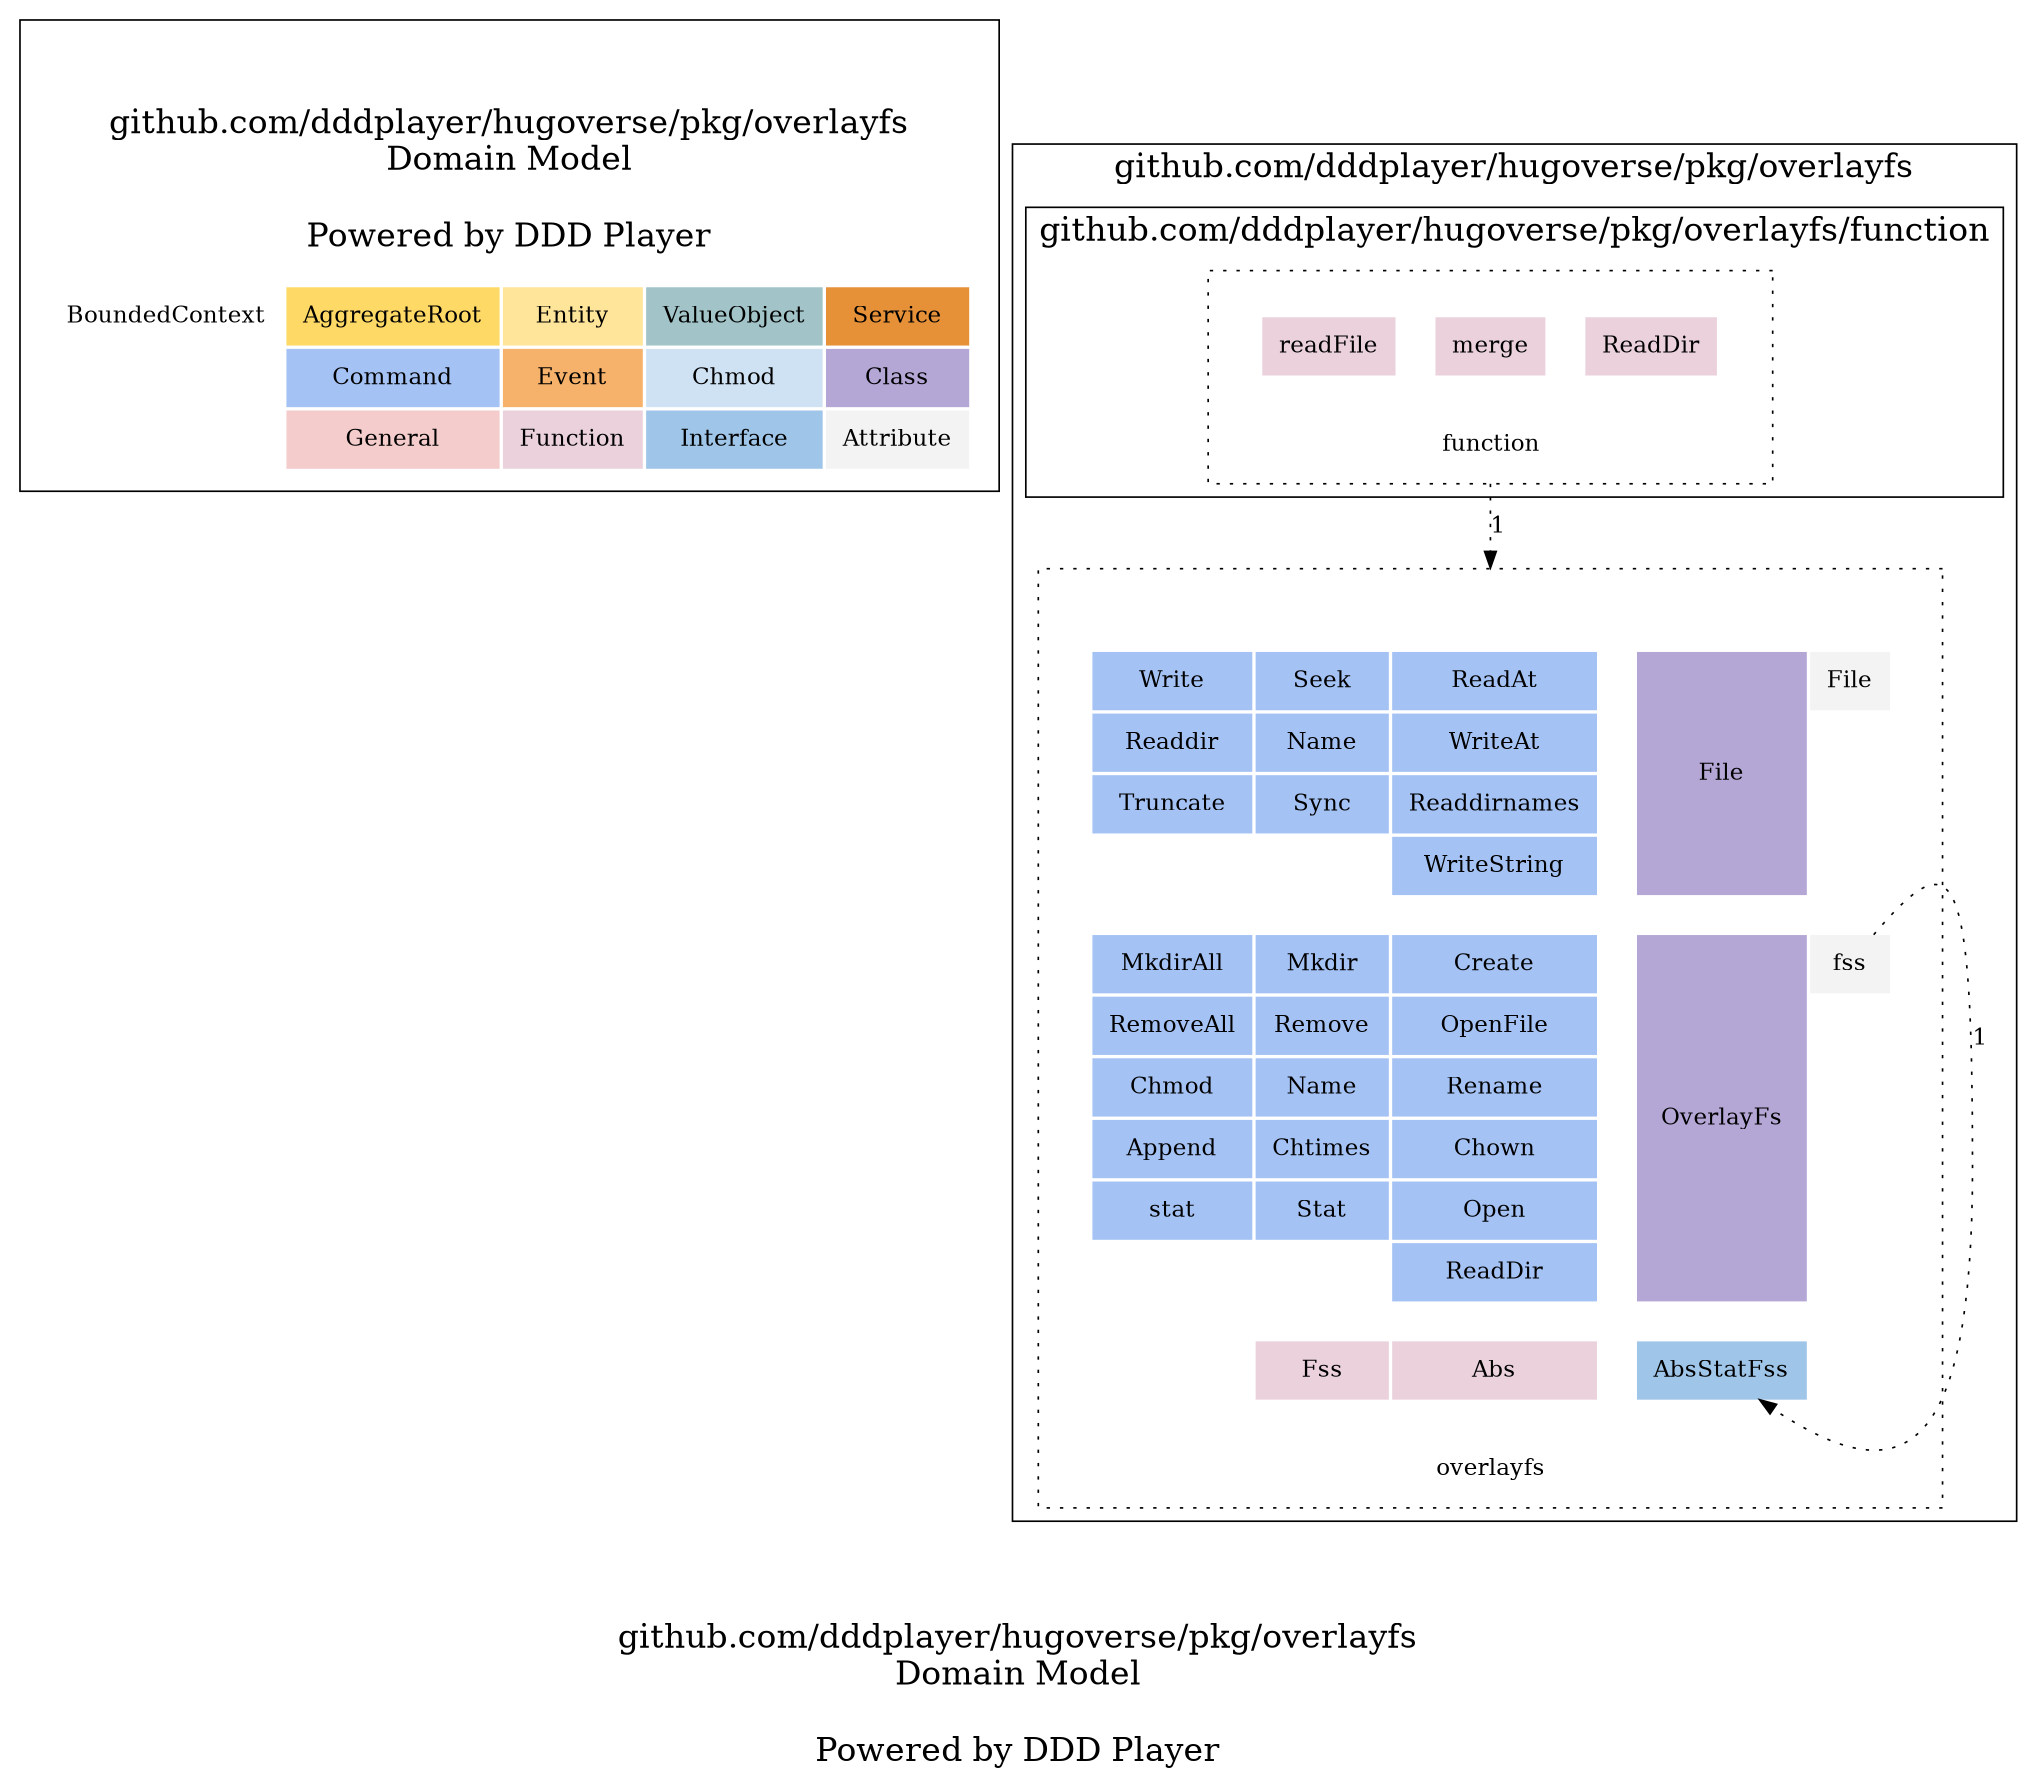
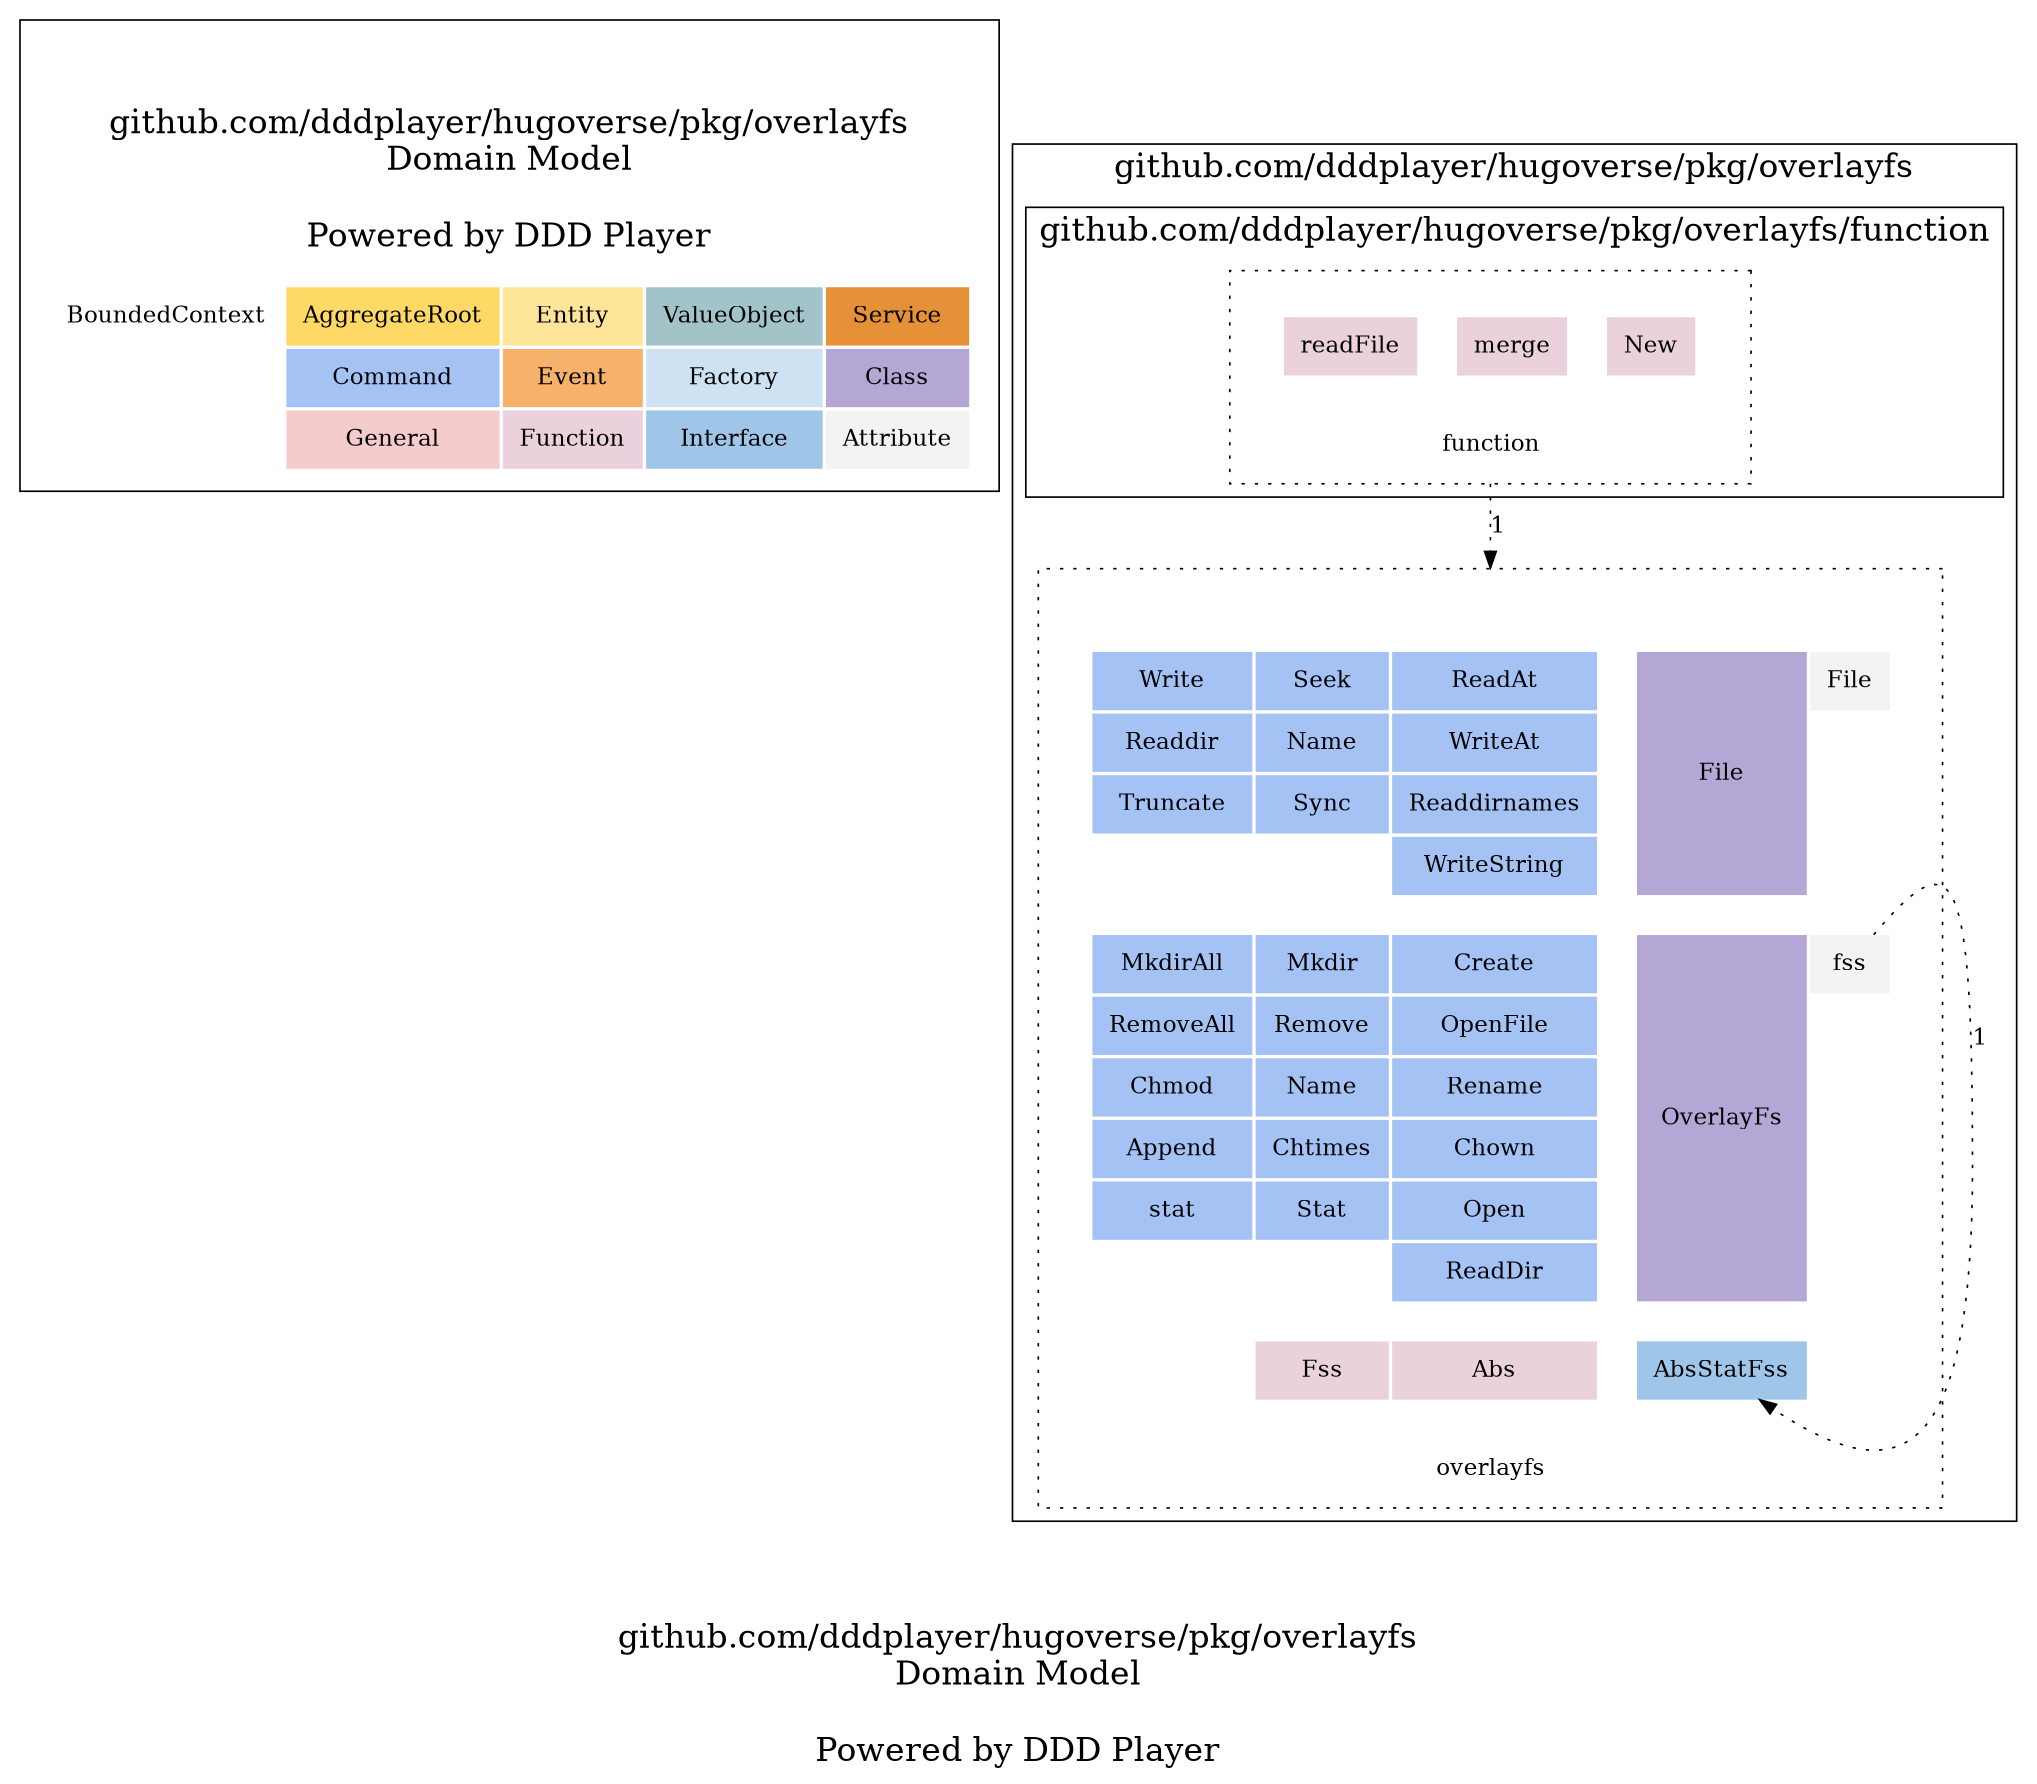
node "readFile": text "ReadDir" -> "New"
node "BoundedContext": text "Chmod" -> "Factory"
